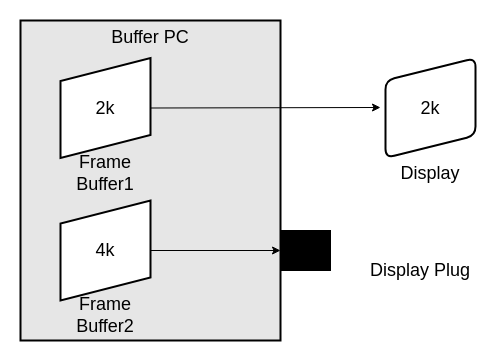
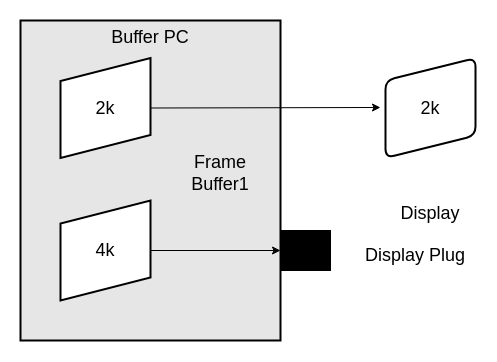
node "Frame Buffer1": moved (106, 173) -> (221, 173)
node "Display": moved (431, 173) -> (431, 213)
node "Display Plug": moved (421, 271) -> (416, 256)
node "Frame Buffer2": removed
